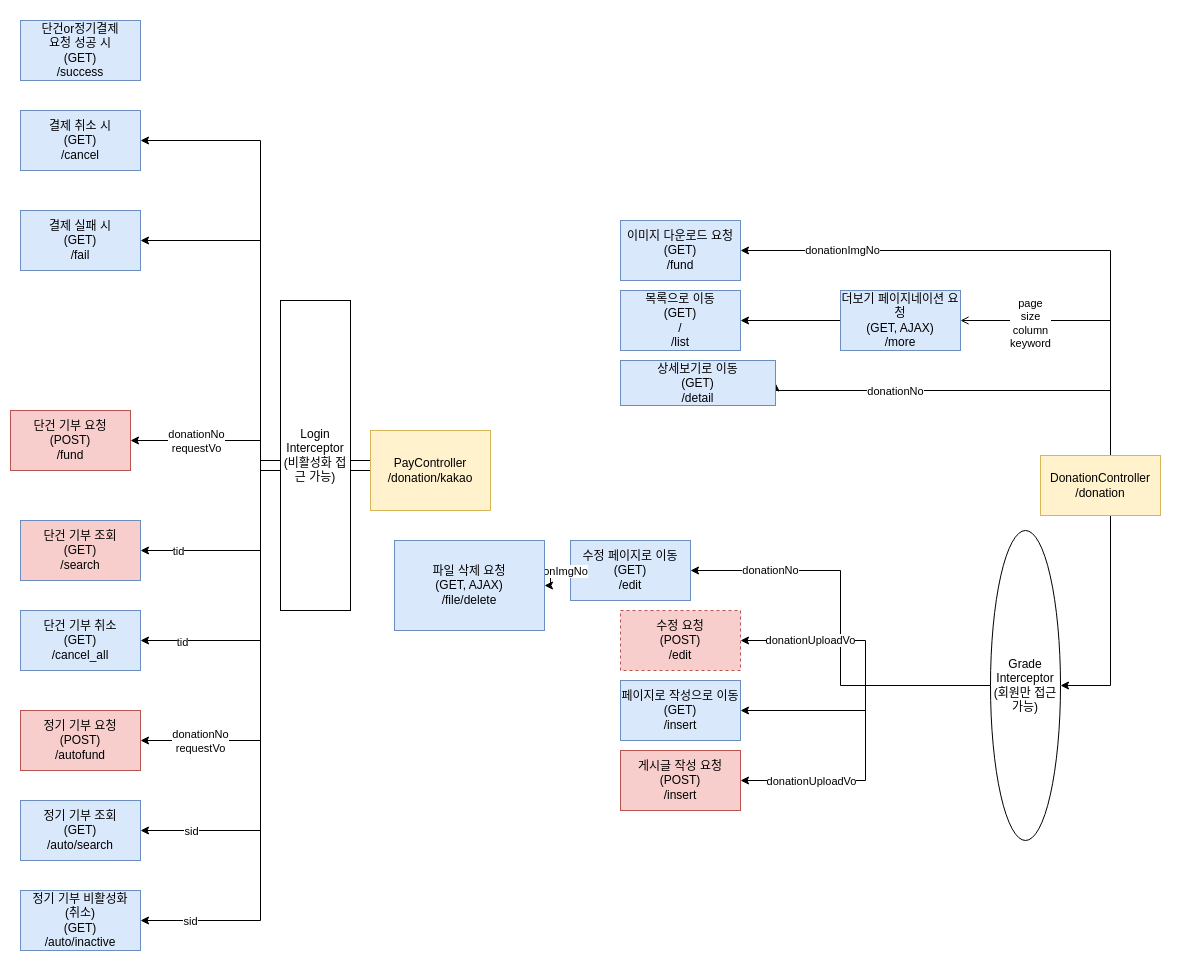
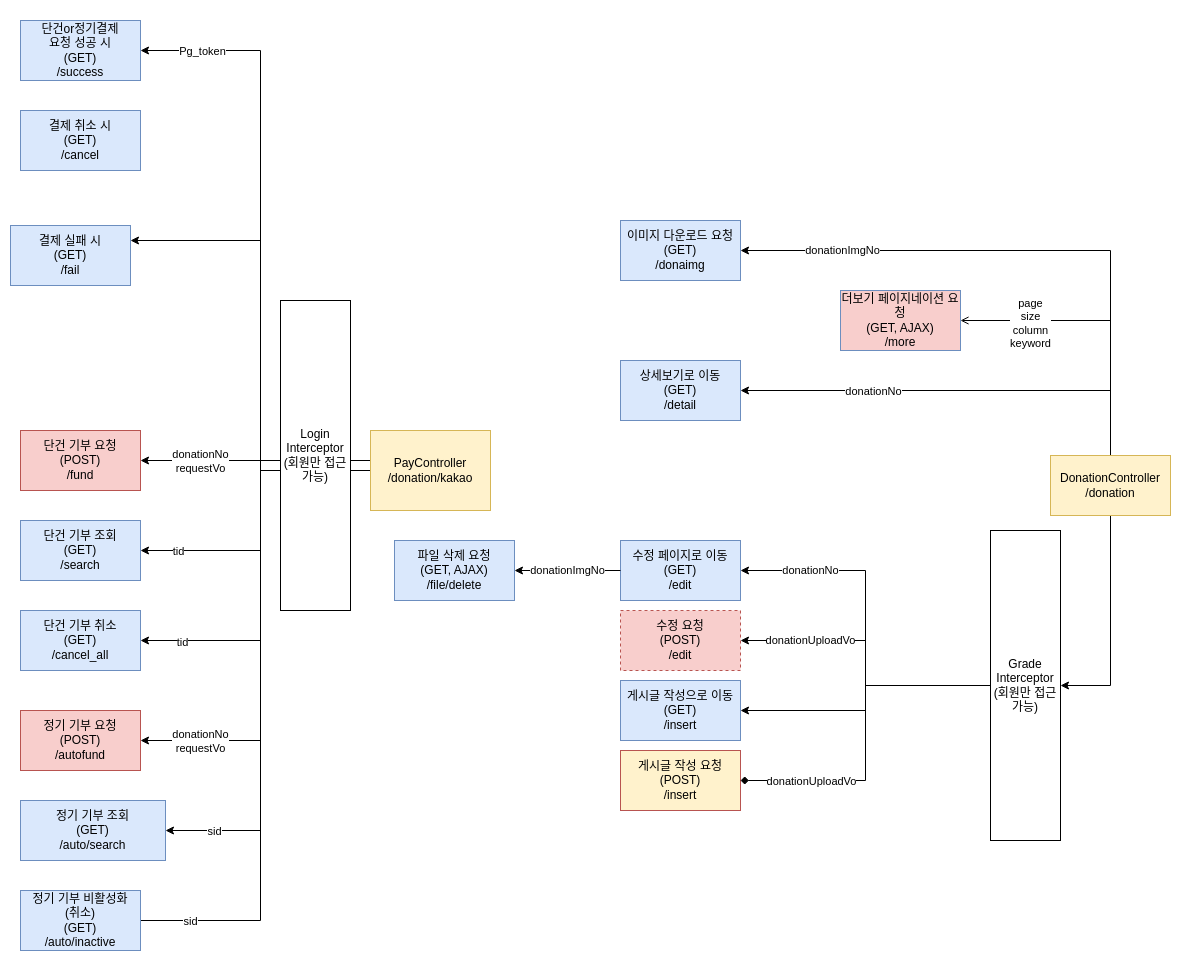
edge "PayController /donation/kakao" -> "단건or정기결제 요청 성공 시 (GET) /success": added, label "Pg_token"
edge "PayController /donation/kakao" -> "결제 취소 시 (GET) /cancel": removed
node "결제 실패 시 (GET) /fail": moved (81, 241) -> (71, 256)
node "이미지 다운로드 요청 (GET) /fund": label "이미지 다운로드 요청 (GET) /fund" -> "이미지 다운로드 요청 (GET) /donaimg"
node "목록으로 이동 (GET) / /list": removed
edge "더보기 페이지네이션 요청 (GET, AJAX) /more" -> "목록으로 이동 (GET) / /list": removed
node "더보기 페이지네이션 요청 (GET, AJAX) /more": fillcolor #dae8fc -> #f8cecc
node "상세보기로 이동 (GET) /detail": size 155x45 -> 120x60
node "단건 기부 요청 (POST) /fund": moved (71, 441) -> (81, 461)
node "Login Interceptor (비활성화 접근 가능)": label "Login Interceptor (비활성화 접근 가능)" -> "Login Interceptor (회원만 접근 가능)"
node "DonationController /donation": moved (1101, 486) -> (1111, 486)
node "단건 기부 조회 (GET) /search": fillcolor #f8cecc -> #dae8fc
node "수정 페이지로 이동 (GET) /edit": moved (631, 571) -> (681, 571)
node "파일 삭제 요청 (GET, AJAX) /file/delete": size 150x90 -> 120x60
node "Grade Interceptor (회원만 접근 가능)": shape ellipse -> rectangle
node "페이지로 작성으로 이동 (GET) /insert": label "페이지로 작성으로 이동 (GET) /insert" -> "게시글 작성으로 이동 (GET) /insert"
node "게시글 작성 요청 (POST) /insert": fillcolor #f8cecc -> #fff2cc
edge "Grade Interceptor (회원만 접근 가능)" -> "게시글 작성 요청 (POST) /insert": arrowhead classic -> diamond
node "정기 기부 조회 (GET) /auto/search": size 120x60 -> 145x60
edge "PayController /donation/kakao" -> "정기 기부 비활성화 (취소) (GET) /auto/inactive": arrowhead classic -> none
